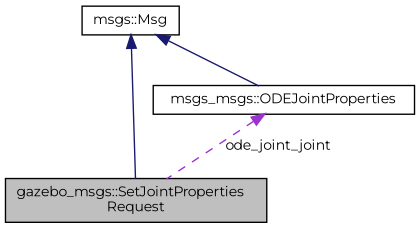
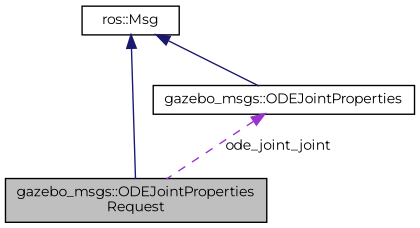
node "msgs::Msg": label "msgs::Msg" -> "ros::Msg"
node "msgs_msgs::ODEJointProperties": label "msgs_msgs::ODEJointProperties" -> "gazebo_msgs::ODEJointProperties"
node "gazebo_msgs::SetJointProperties Request": label "gazebo_msgs::SetJointProperties Request" -> "gazebo_msgs::ODEJointProperties Request"
